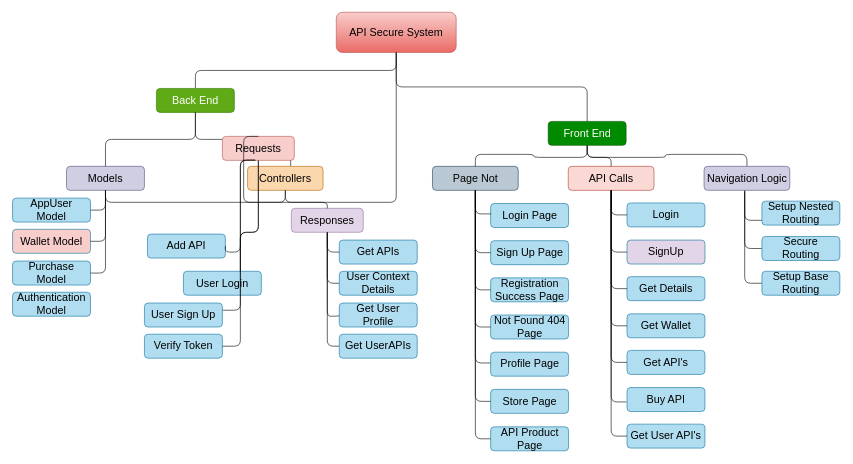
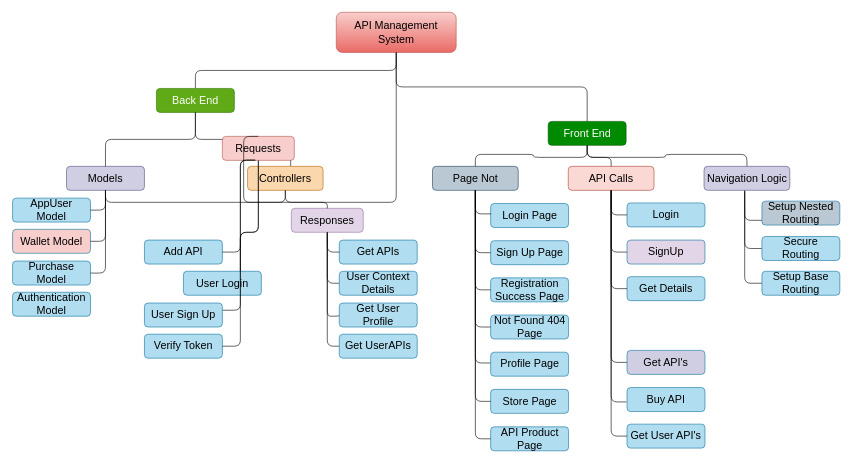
node "API Secure System": label "API Secure System" -> "API Management System"
node "Setup Nested Routing": fillcolor #b1ddf0 -> #bac8d3
node "Add API": moved (186, 246) -> (183, 252)
edge "API Calls" -- "Get Wallet": removed
node "Get Wallet": removed
node "Get API's": fillcolor #b1ddf0 -> #d0cee2
